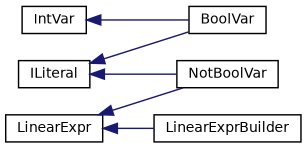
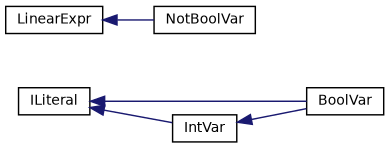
edge "NotBoolVar" -> "ILiteral": now "IntVar" -> "ILiteral"
node "LinearExprBuilder": removed
